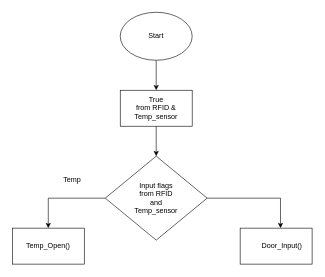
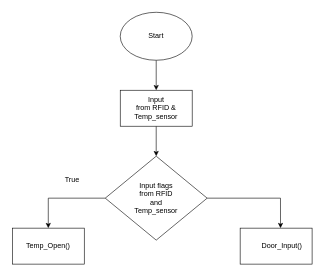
node "True from RFID & Temp_sensor": label "True from RFID & Temp_sensor" -> "Input from RFID & Temp_sensor"
node "Temp": label "Temp" -> "True"
